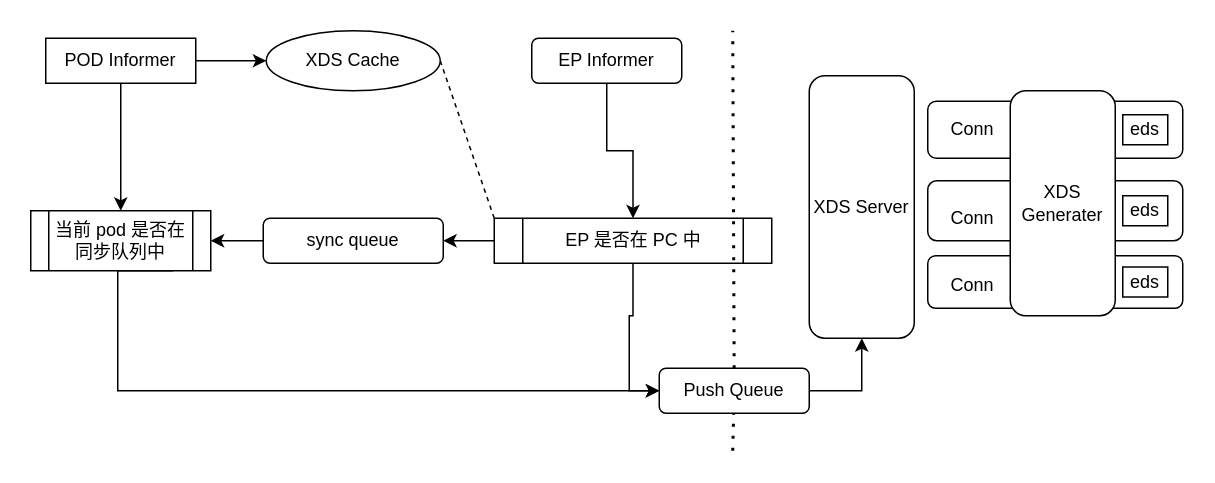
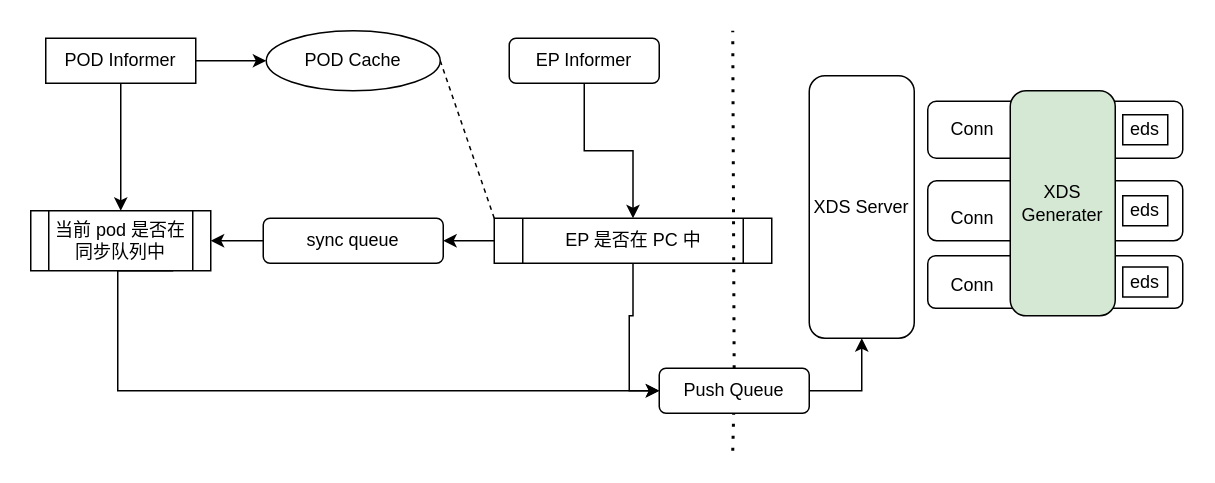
node "XDS Cache": label "XDS Cache" -> "POD Cache"
node "EP Informer": moved (607, 61) -> (584, 61)
node "XDS Generater": fillcolor #ffffff -> #d5e8d4
